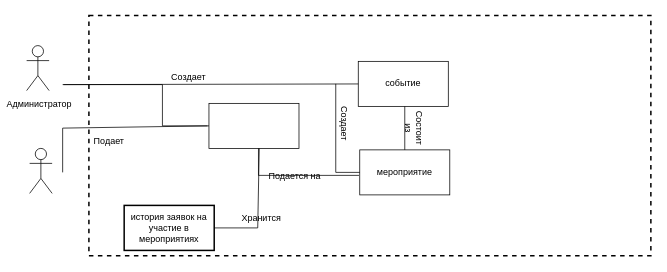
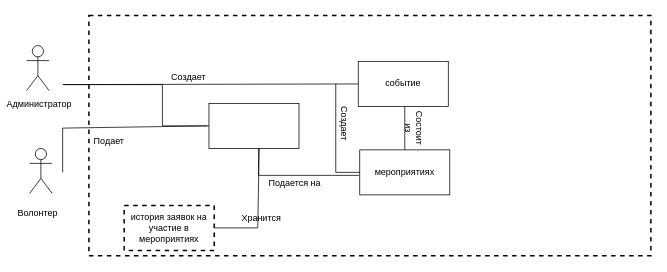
node "мероприятие": label "мероприятие" -> "мероприятиях"
node "Подается на": moved (295, 176) -> (295, 183)
node "Волонтер": added
node "история заявок на участие в мероприятиях": style solid -> dashed
